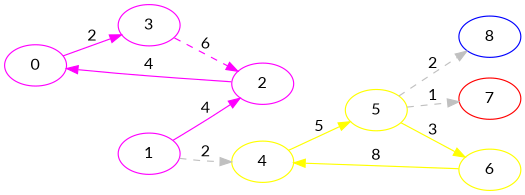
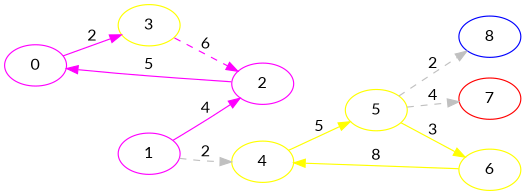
node "3": color magenta -> yellow
edge "2" -> "0": label "4" -> "5"
edge "5" -> "7": label "1" -> "4"
